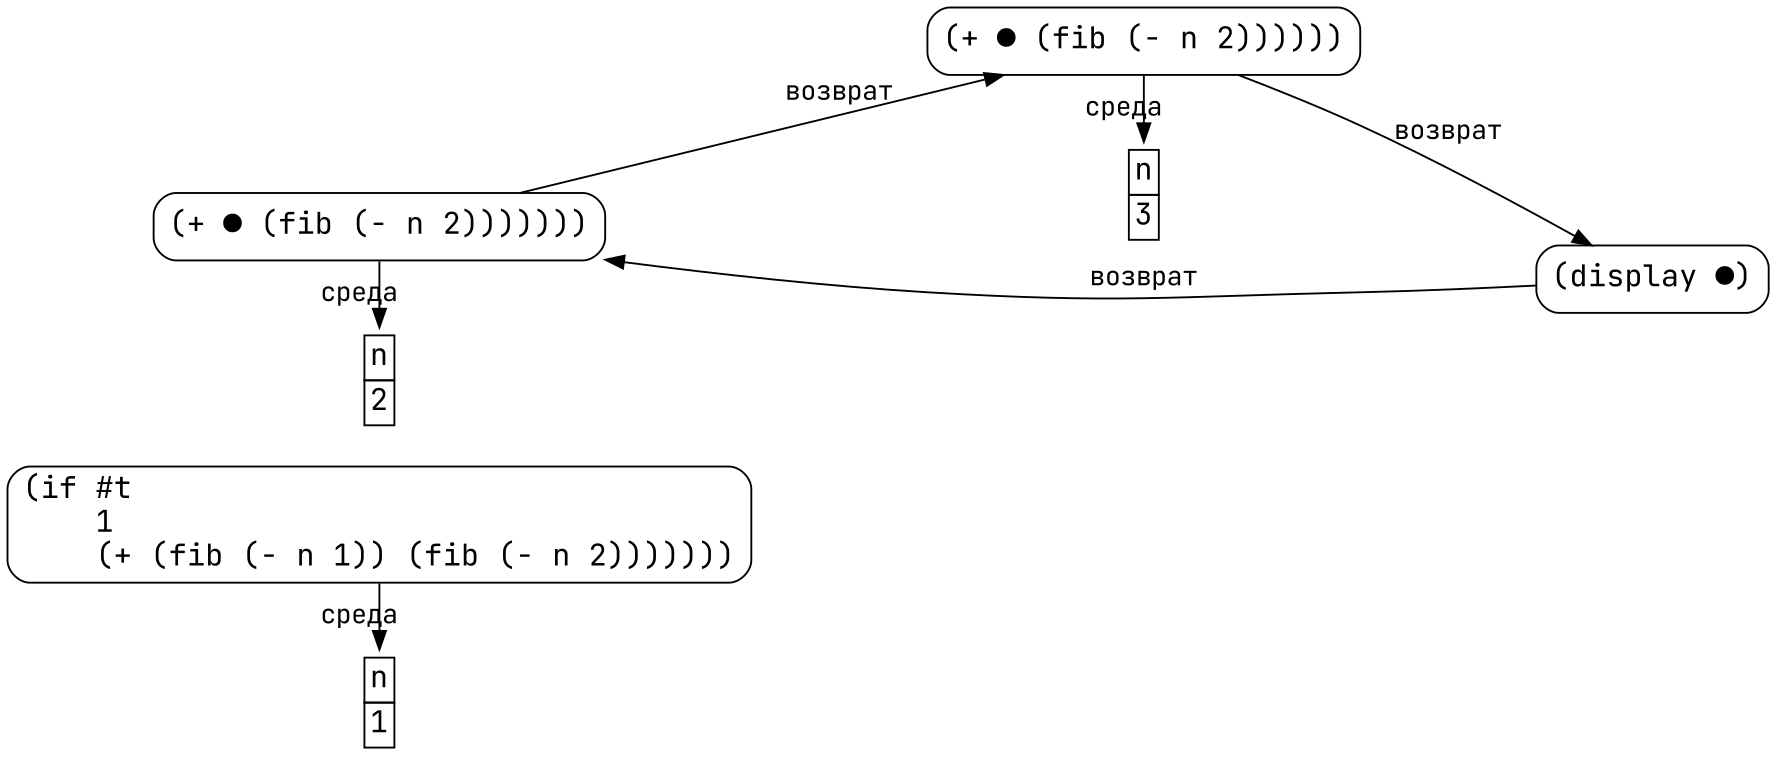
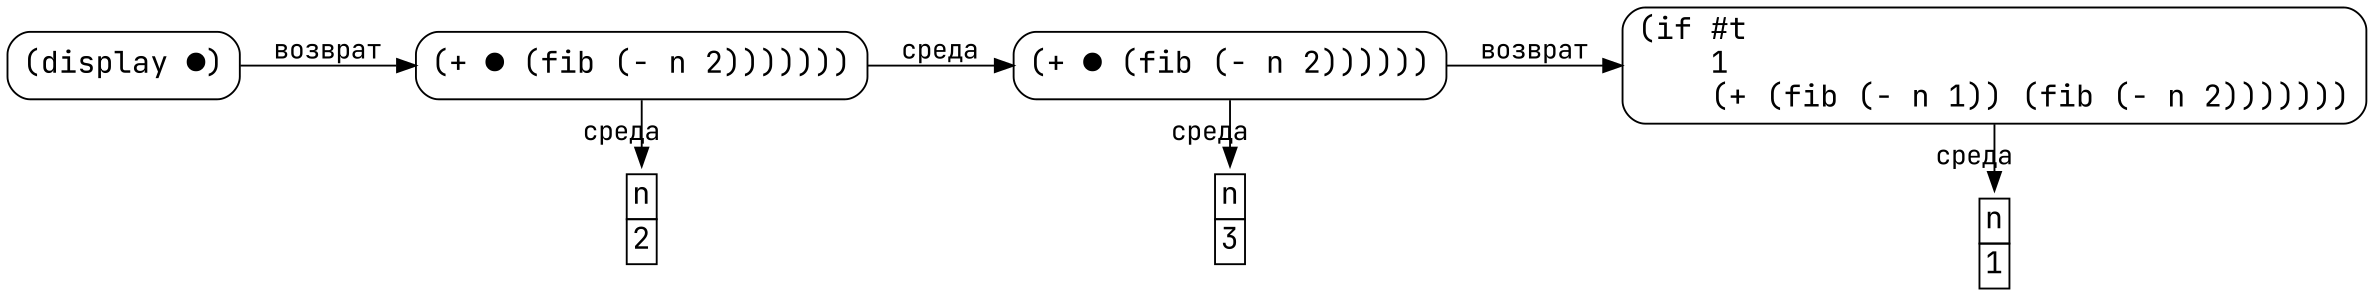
edge "(+ ● (fib (- n 2)))))))" -> "(+ ● (fib (- n 2))))))": label "возврат" -> "среда"
edge "(+ ● (fib (- n 2))))))" -> "(display ●)": now "(+ ● (fib (- n 2))))))" -> "(if #t 1 (+ (fib (- n 1)) (fib (- n 2)))))))"
